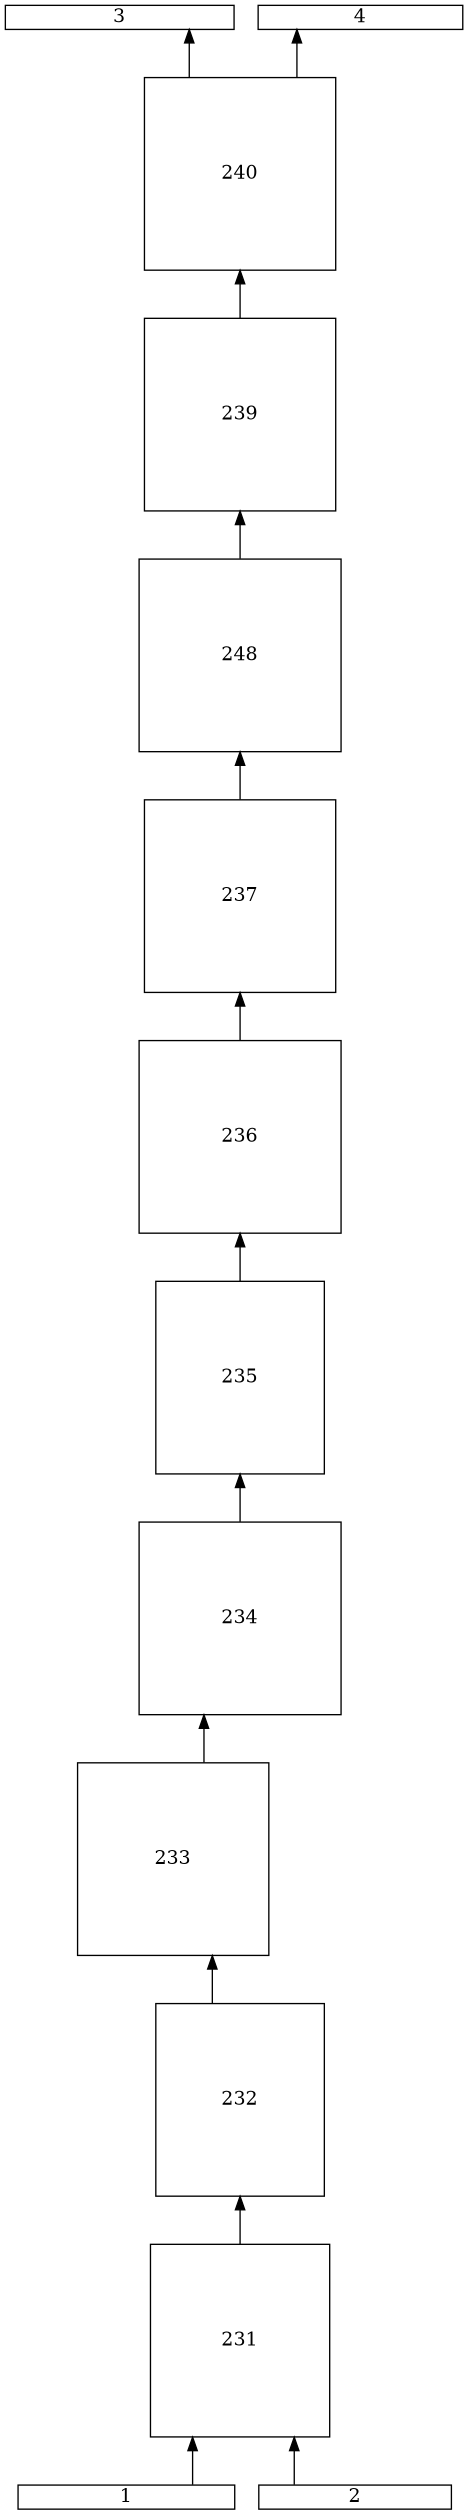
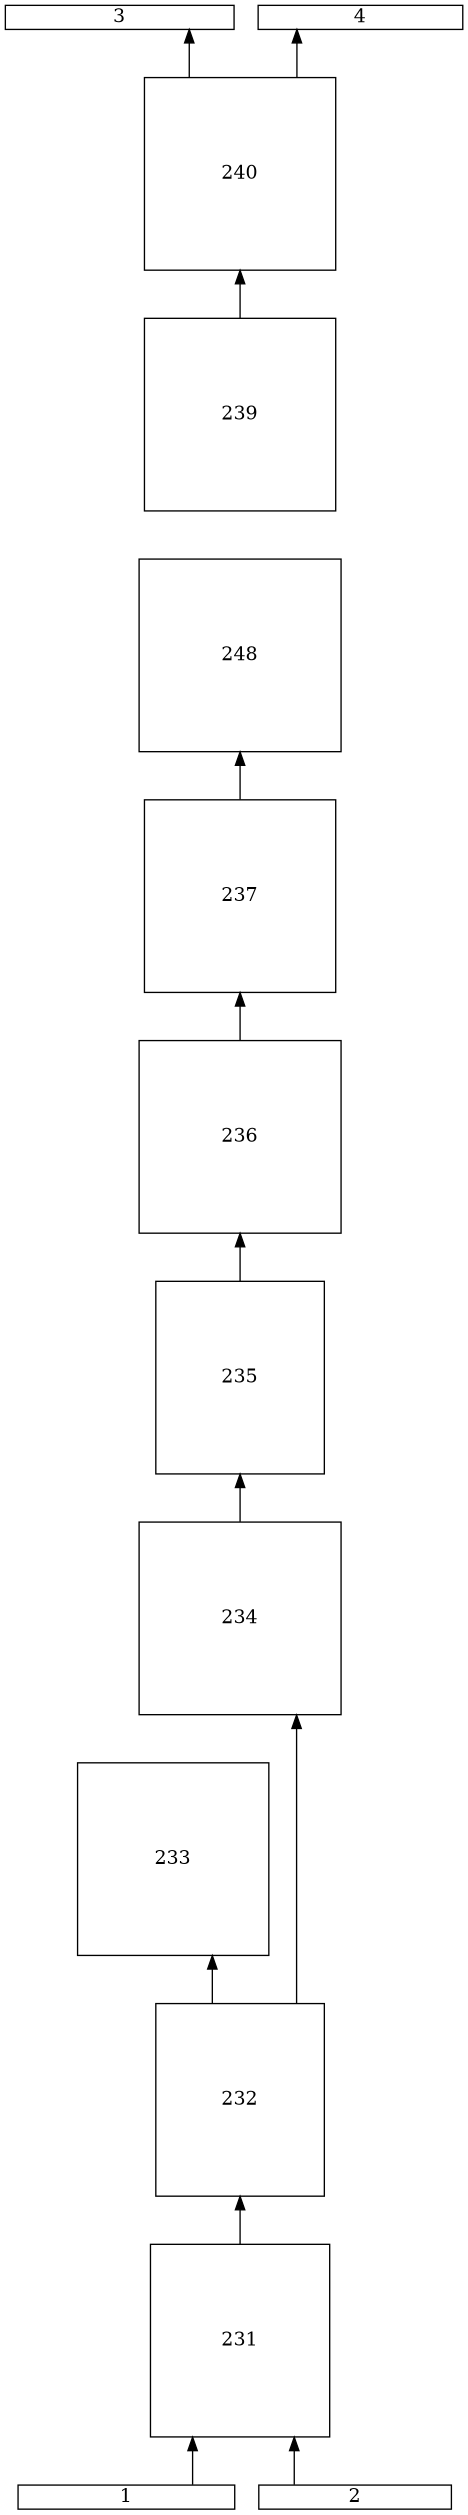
edge "248" -> "239": removed
edge "233" -> "234": now "232" -> "234"
